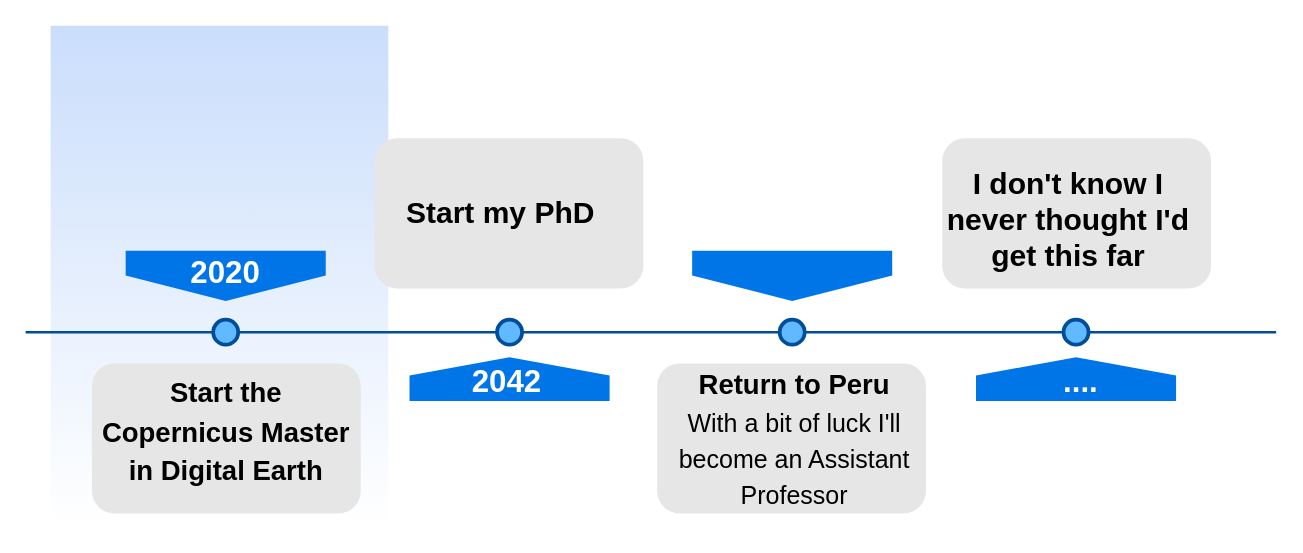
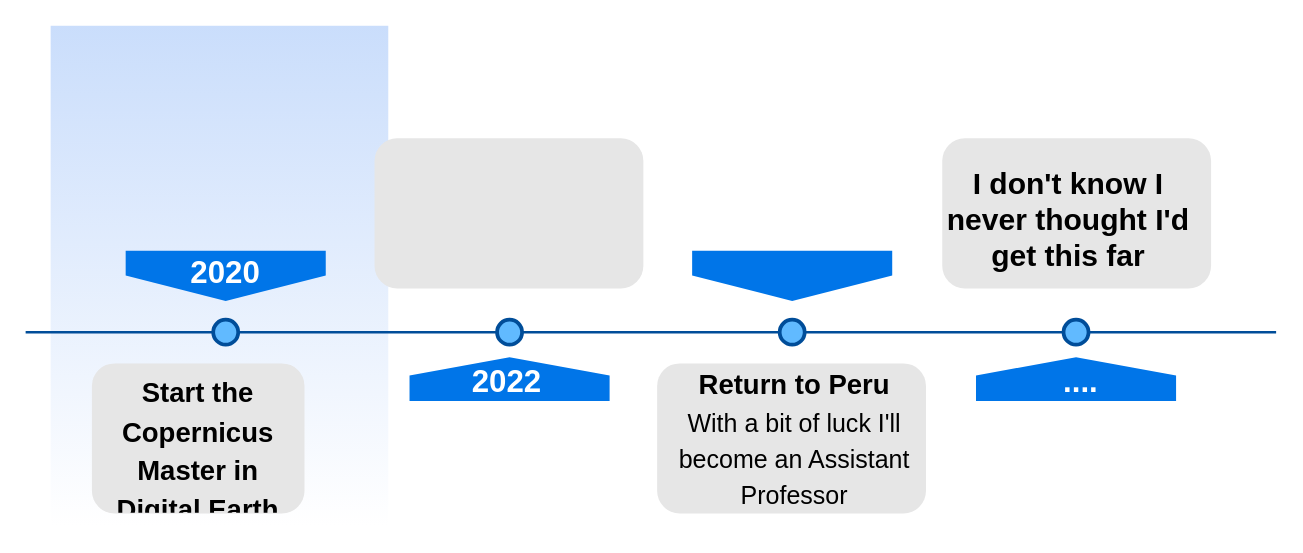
node "Start my PhD": removed
node "2042": label "2042" -> "2022"
node "Start the Copernicus Master in Digital Earth": size 269x150 -> 213x150
